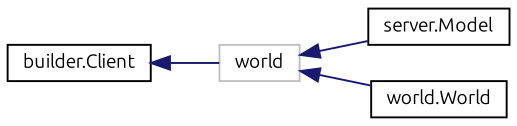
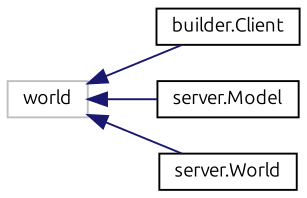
edge "world" -> "builder.Client": reversed
node "world.World": label "world.World" -> "server.World"
